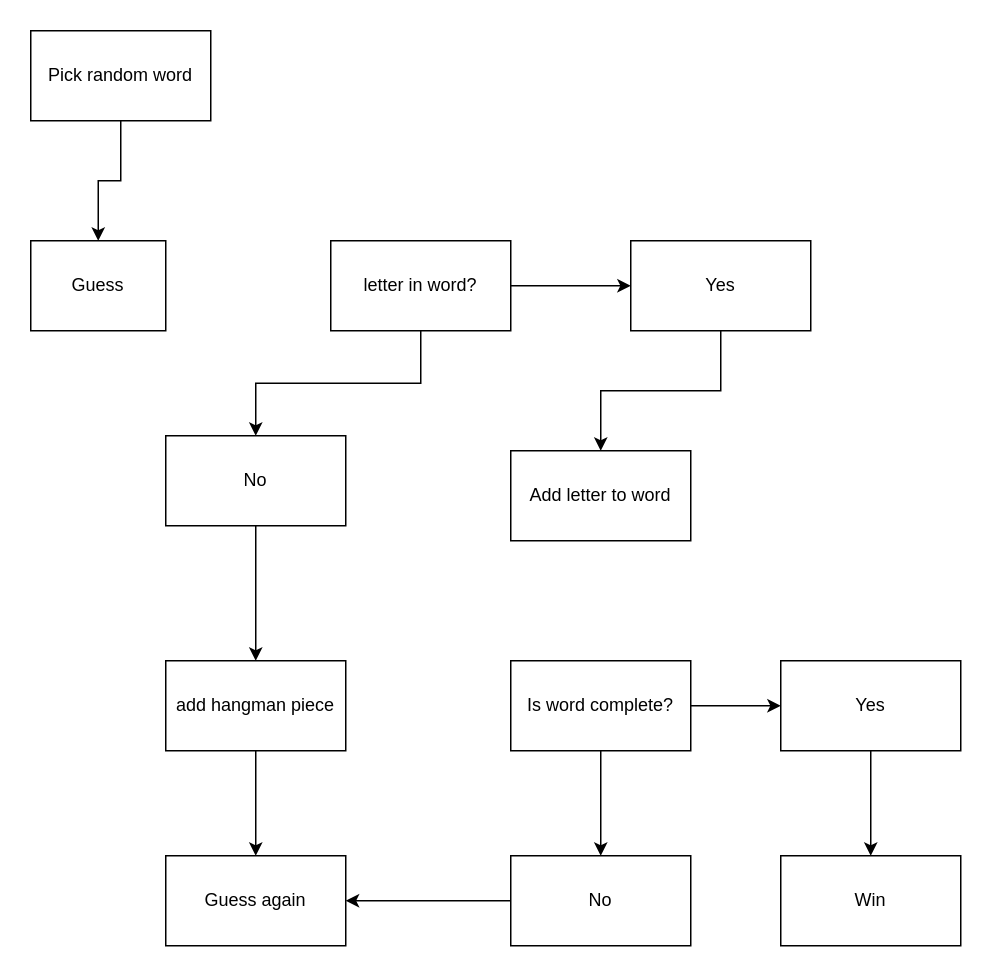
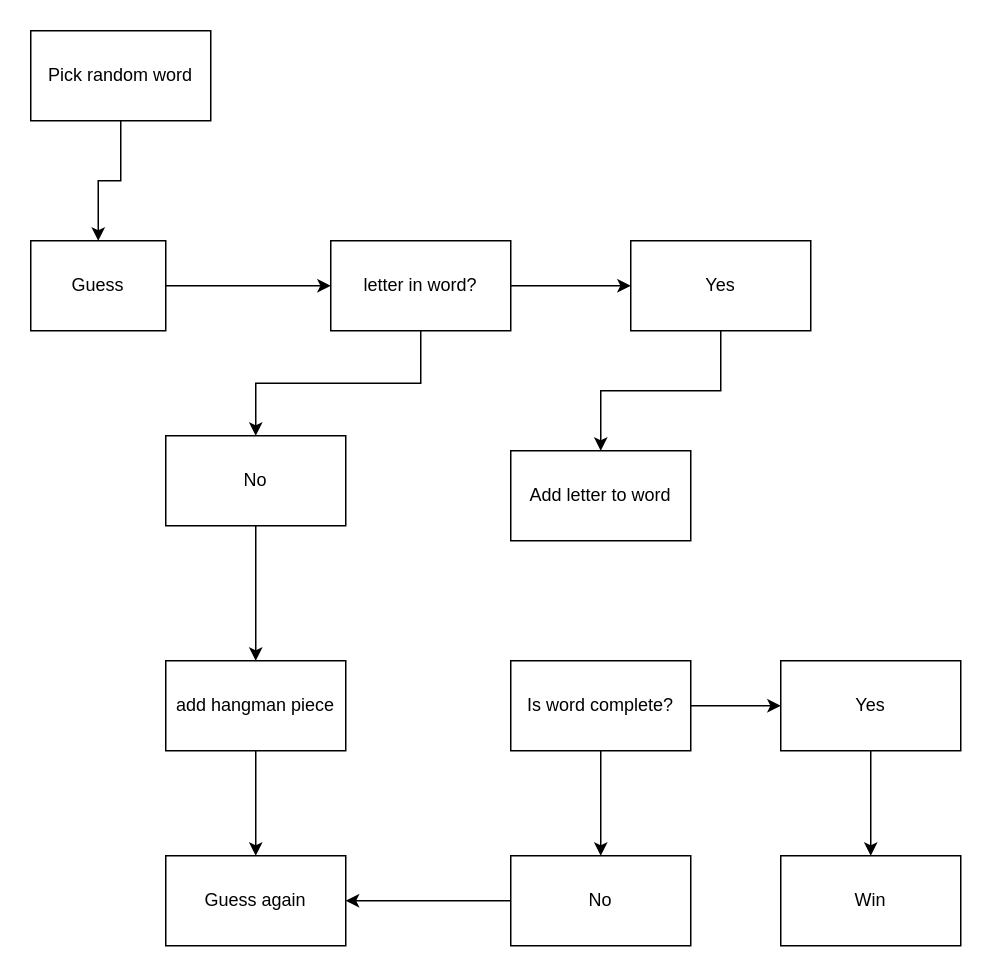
edge "Guess" -> "letter in word?": added
